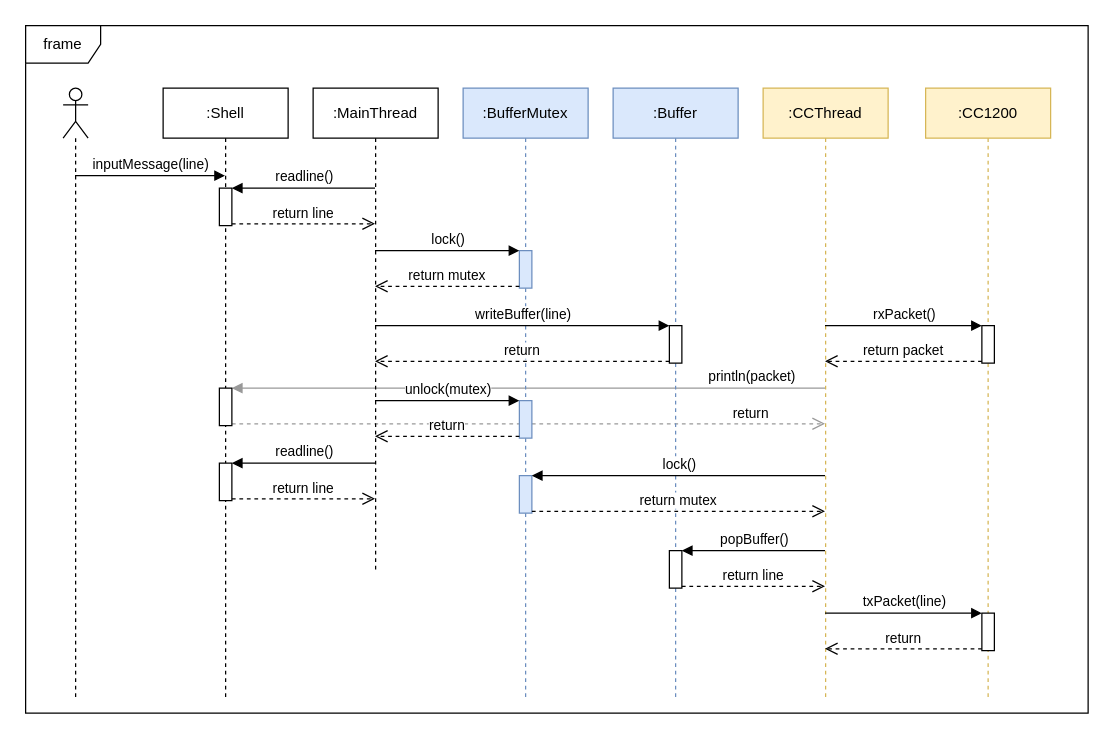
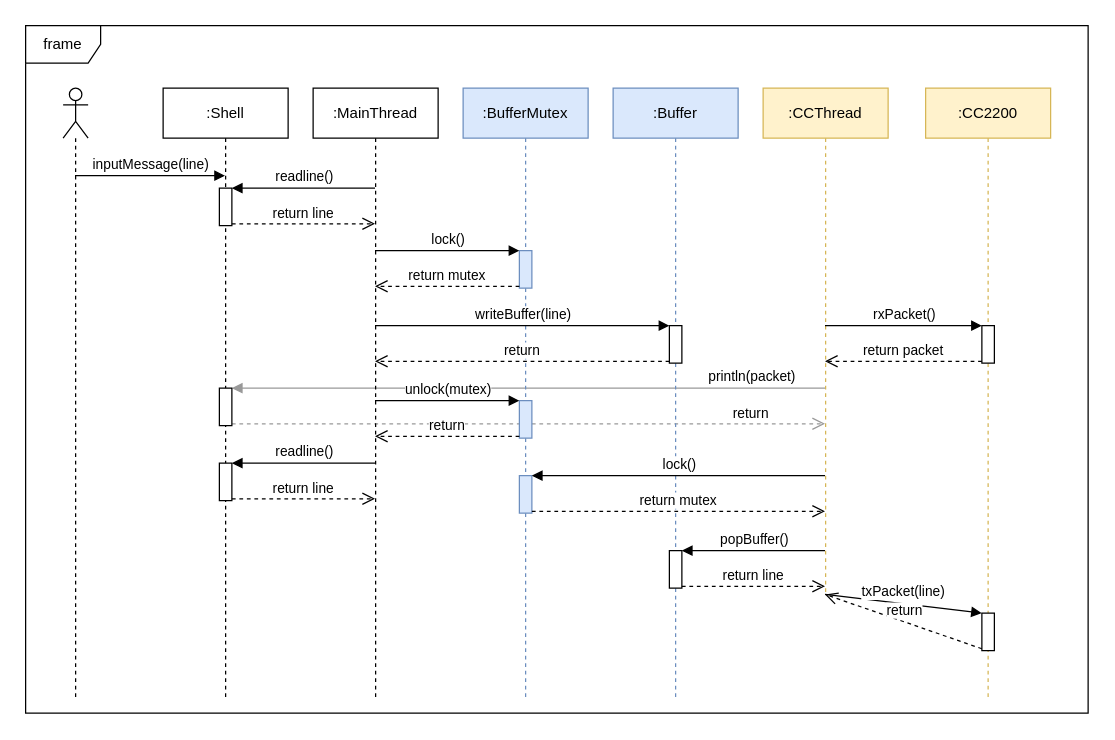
node ":CC1200": label ":CC1200" -> ":CC2200"
node ":MainThread": size 125x481 -> 125x613
node ":CCThread": size 125x613 -> 125x506
